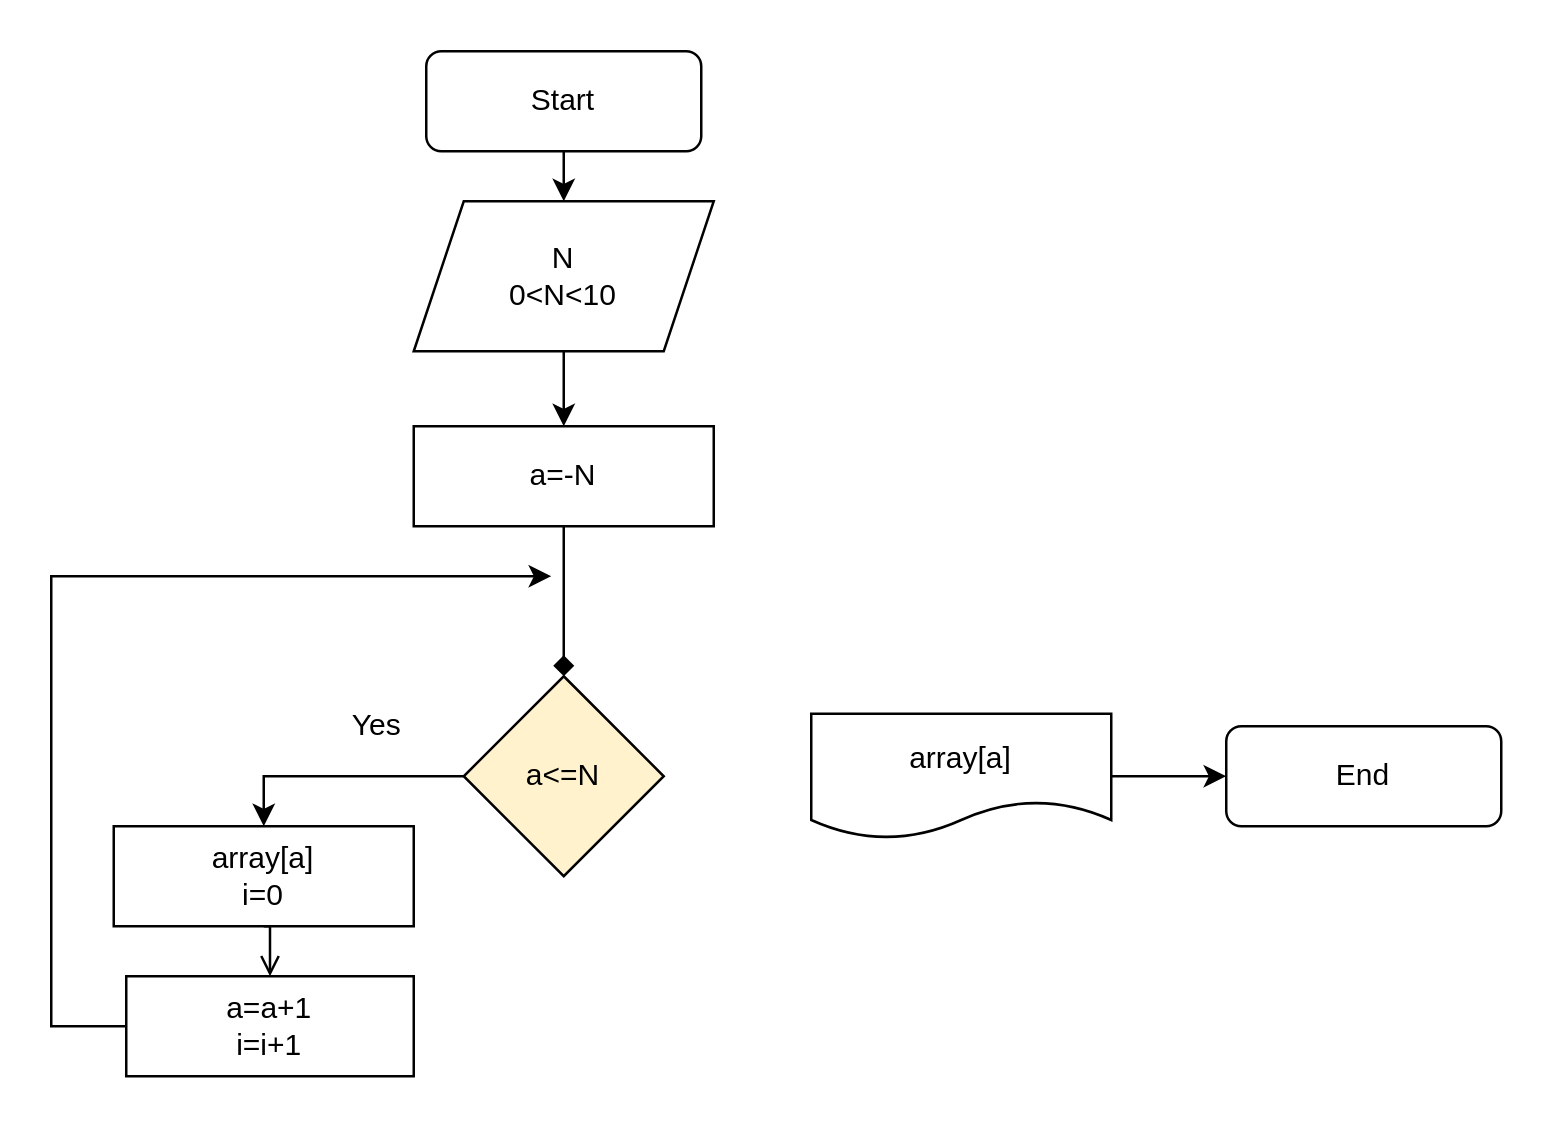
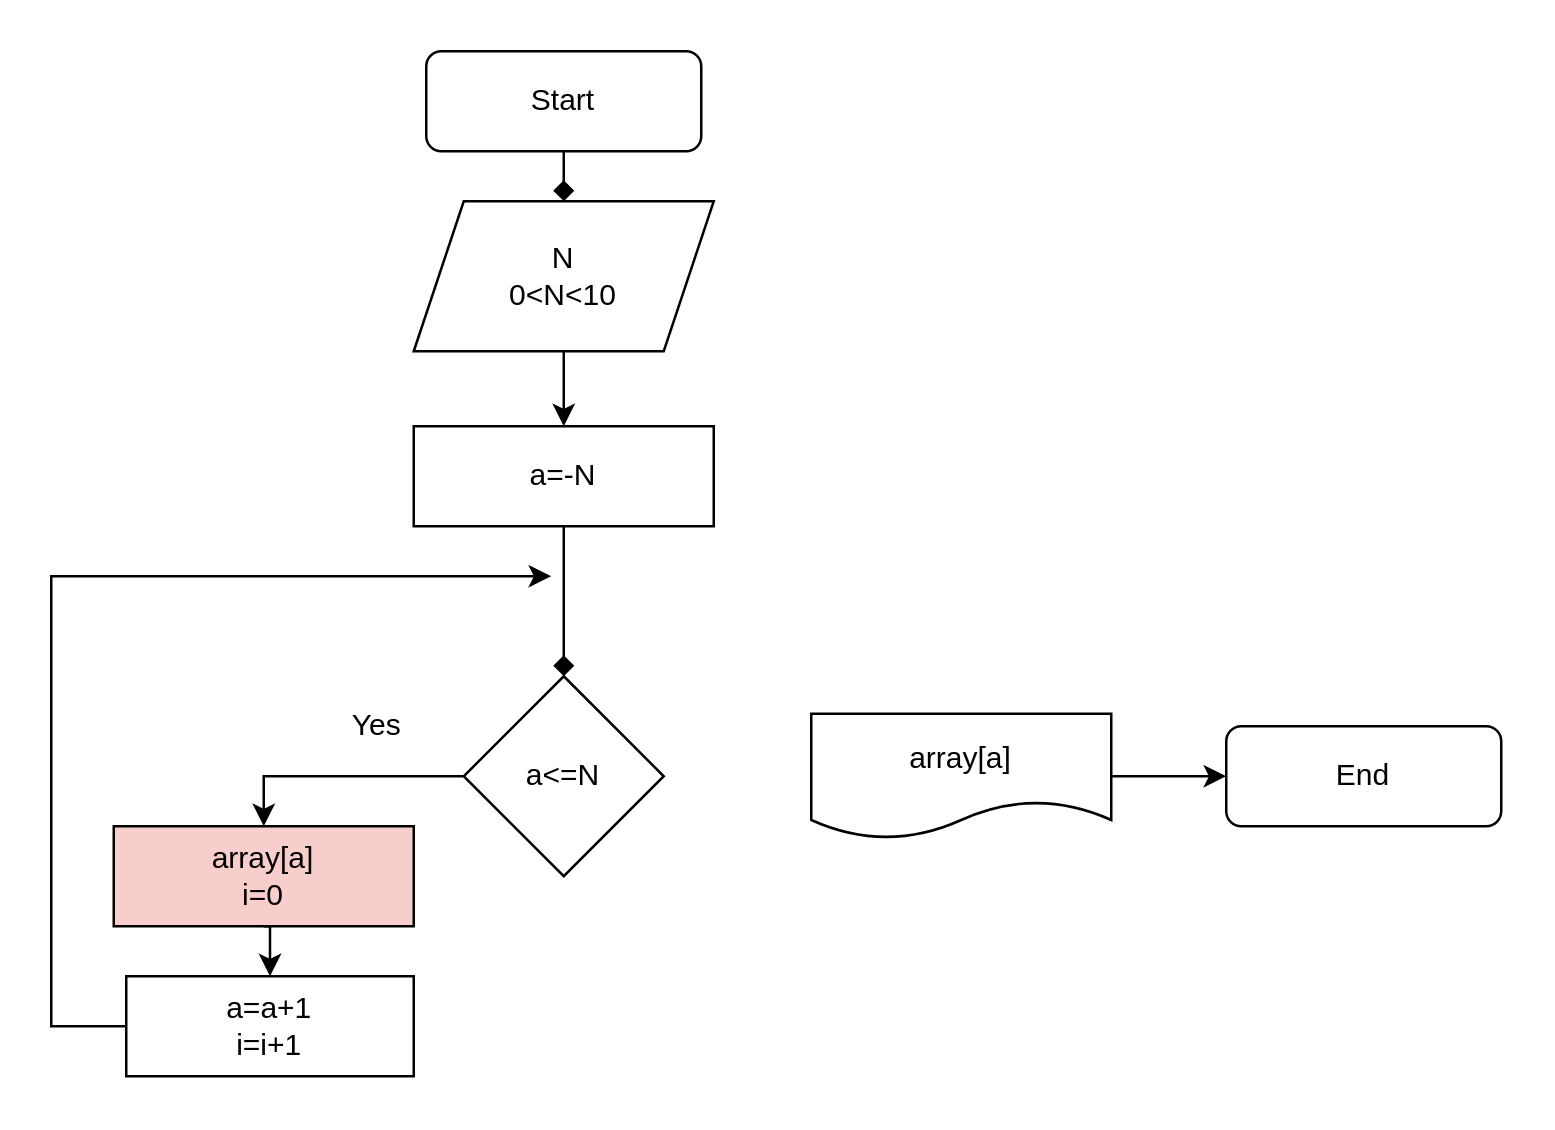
edge "Start" -> "N 0<N<10": arrowhead classic -> diamond
node "a<=N": fillcolor #fff2cc -> #ffffff
node "array[a] i=0": fillcolor #ffffff -> #f8cecc
edge "array[a] i=0" -> "a=a+1 i=i+1": arrowhead open -> classic
